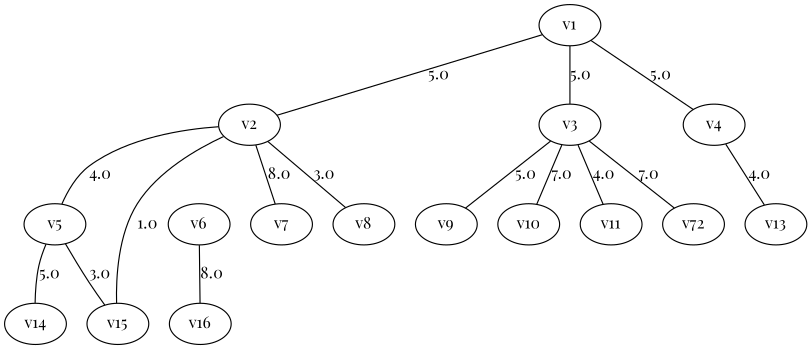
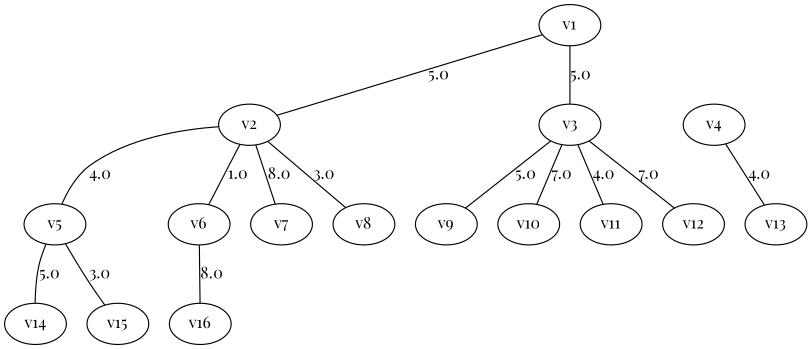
edge "v1" -- "v4": removed, label "5.0"
edge "v2" -- "v15": now "v2" -- "v6"
node "v72": label "v72" -> "v12"
